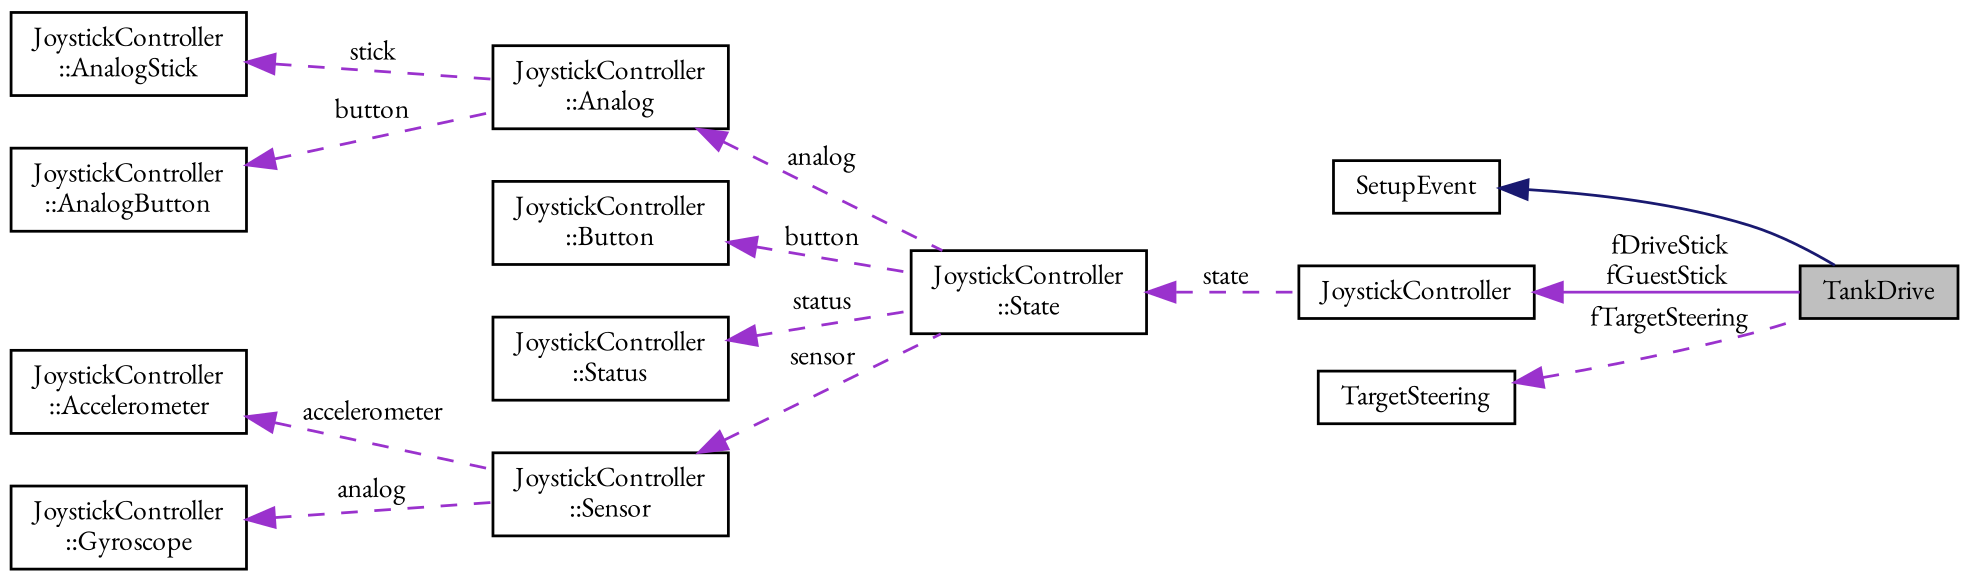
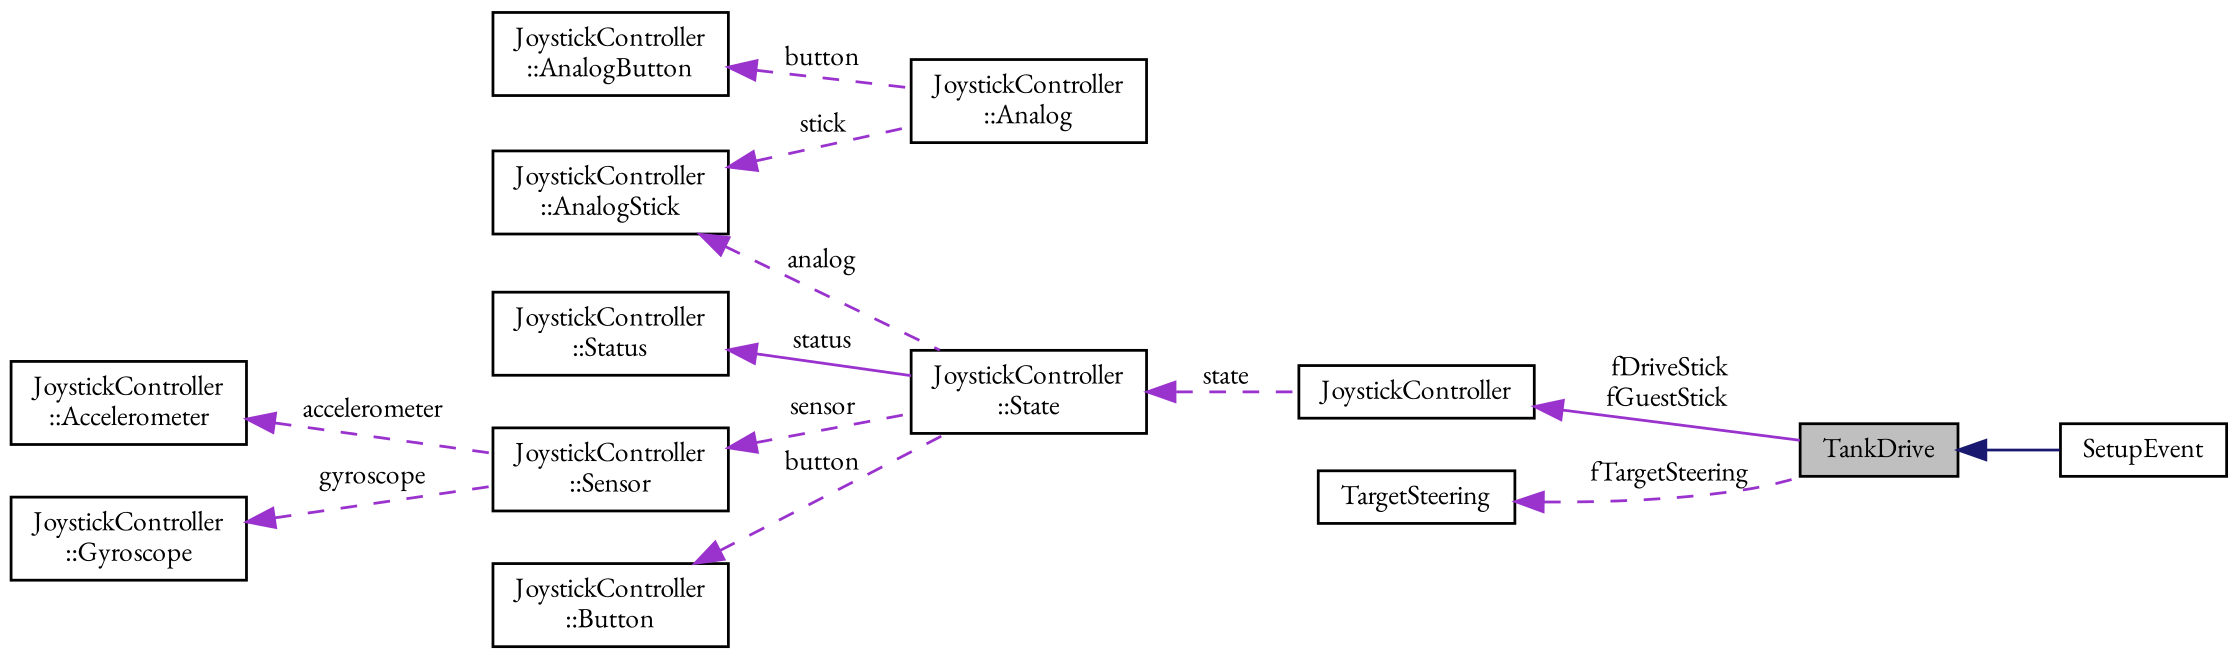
edge "JoystickController ::State" -> "JoystickController ::Analog": now "JoystickController ::State" -> "JoystickController ::AnalogStick"
edge "TankDrive" -> "SetupEvent": reversed
edge "JoystickController ::State" -> "JoystickController ::Status": style dashed -> solid
edge "JoystickController ::Sensor" -> "JoystickController ::Gyroscope": label " analog" -> " gyroscope"
